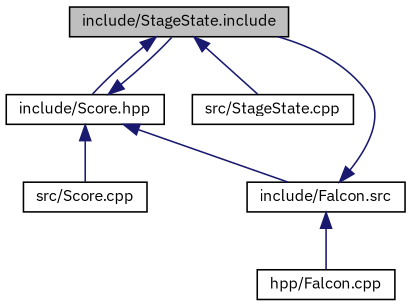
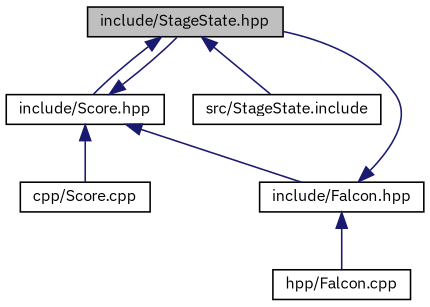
node "include/StageState.include": label "include/StageState.include" -> "include/StageState.hpp"
node "src/StageState.cpp": label "src/StageState.cpp" -> "src/StageState.include"
node "src/Score.cpp": label "src/Score.cpp" -> "cpp/Score.cpp"
node "include/Falcon.src": label "include/Falcon.src" -> "include/Falcon.hpp"
